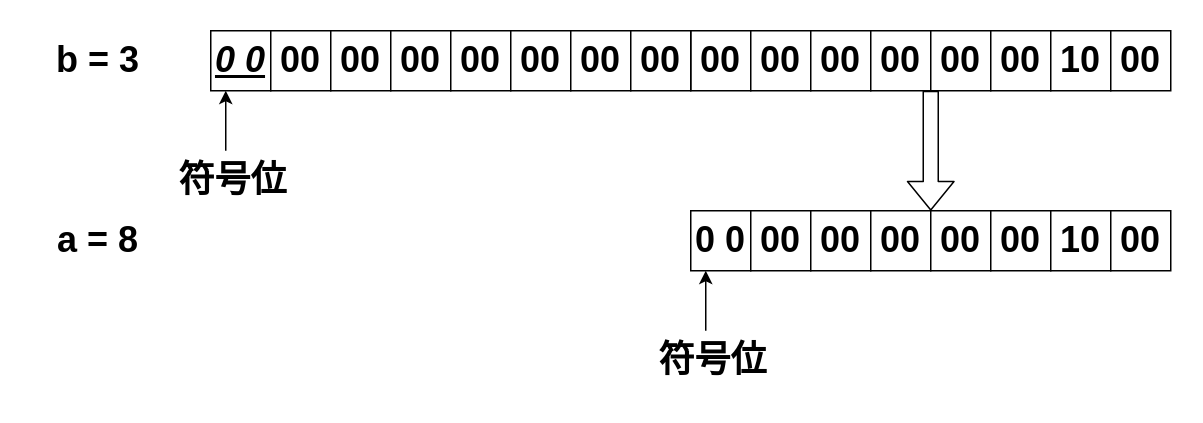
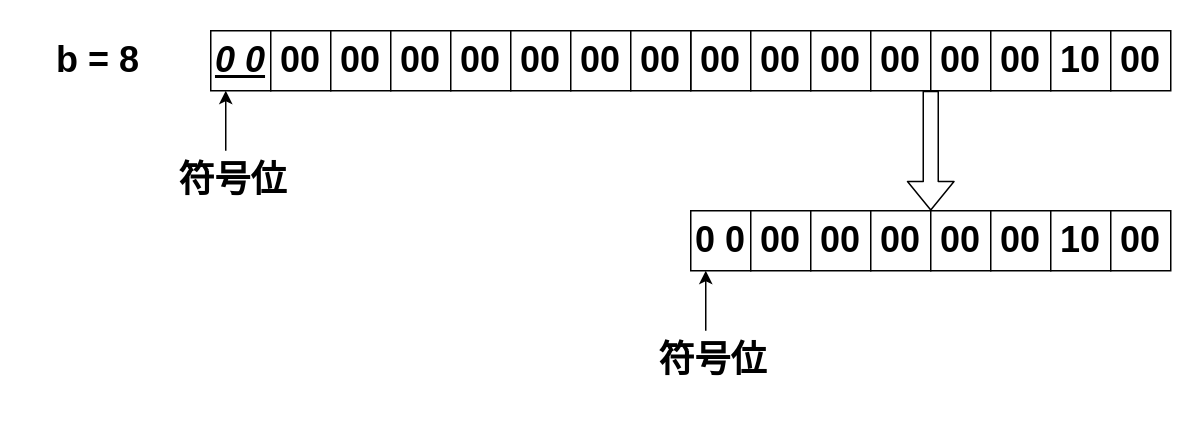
node "b = 3": label "b = 3" -> "b = 8"
node "a = 8": removed
